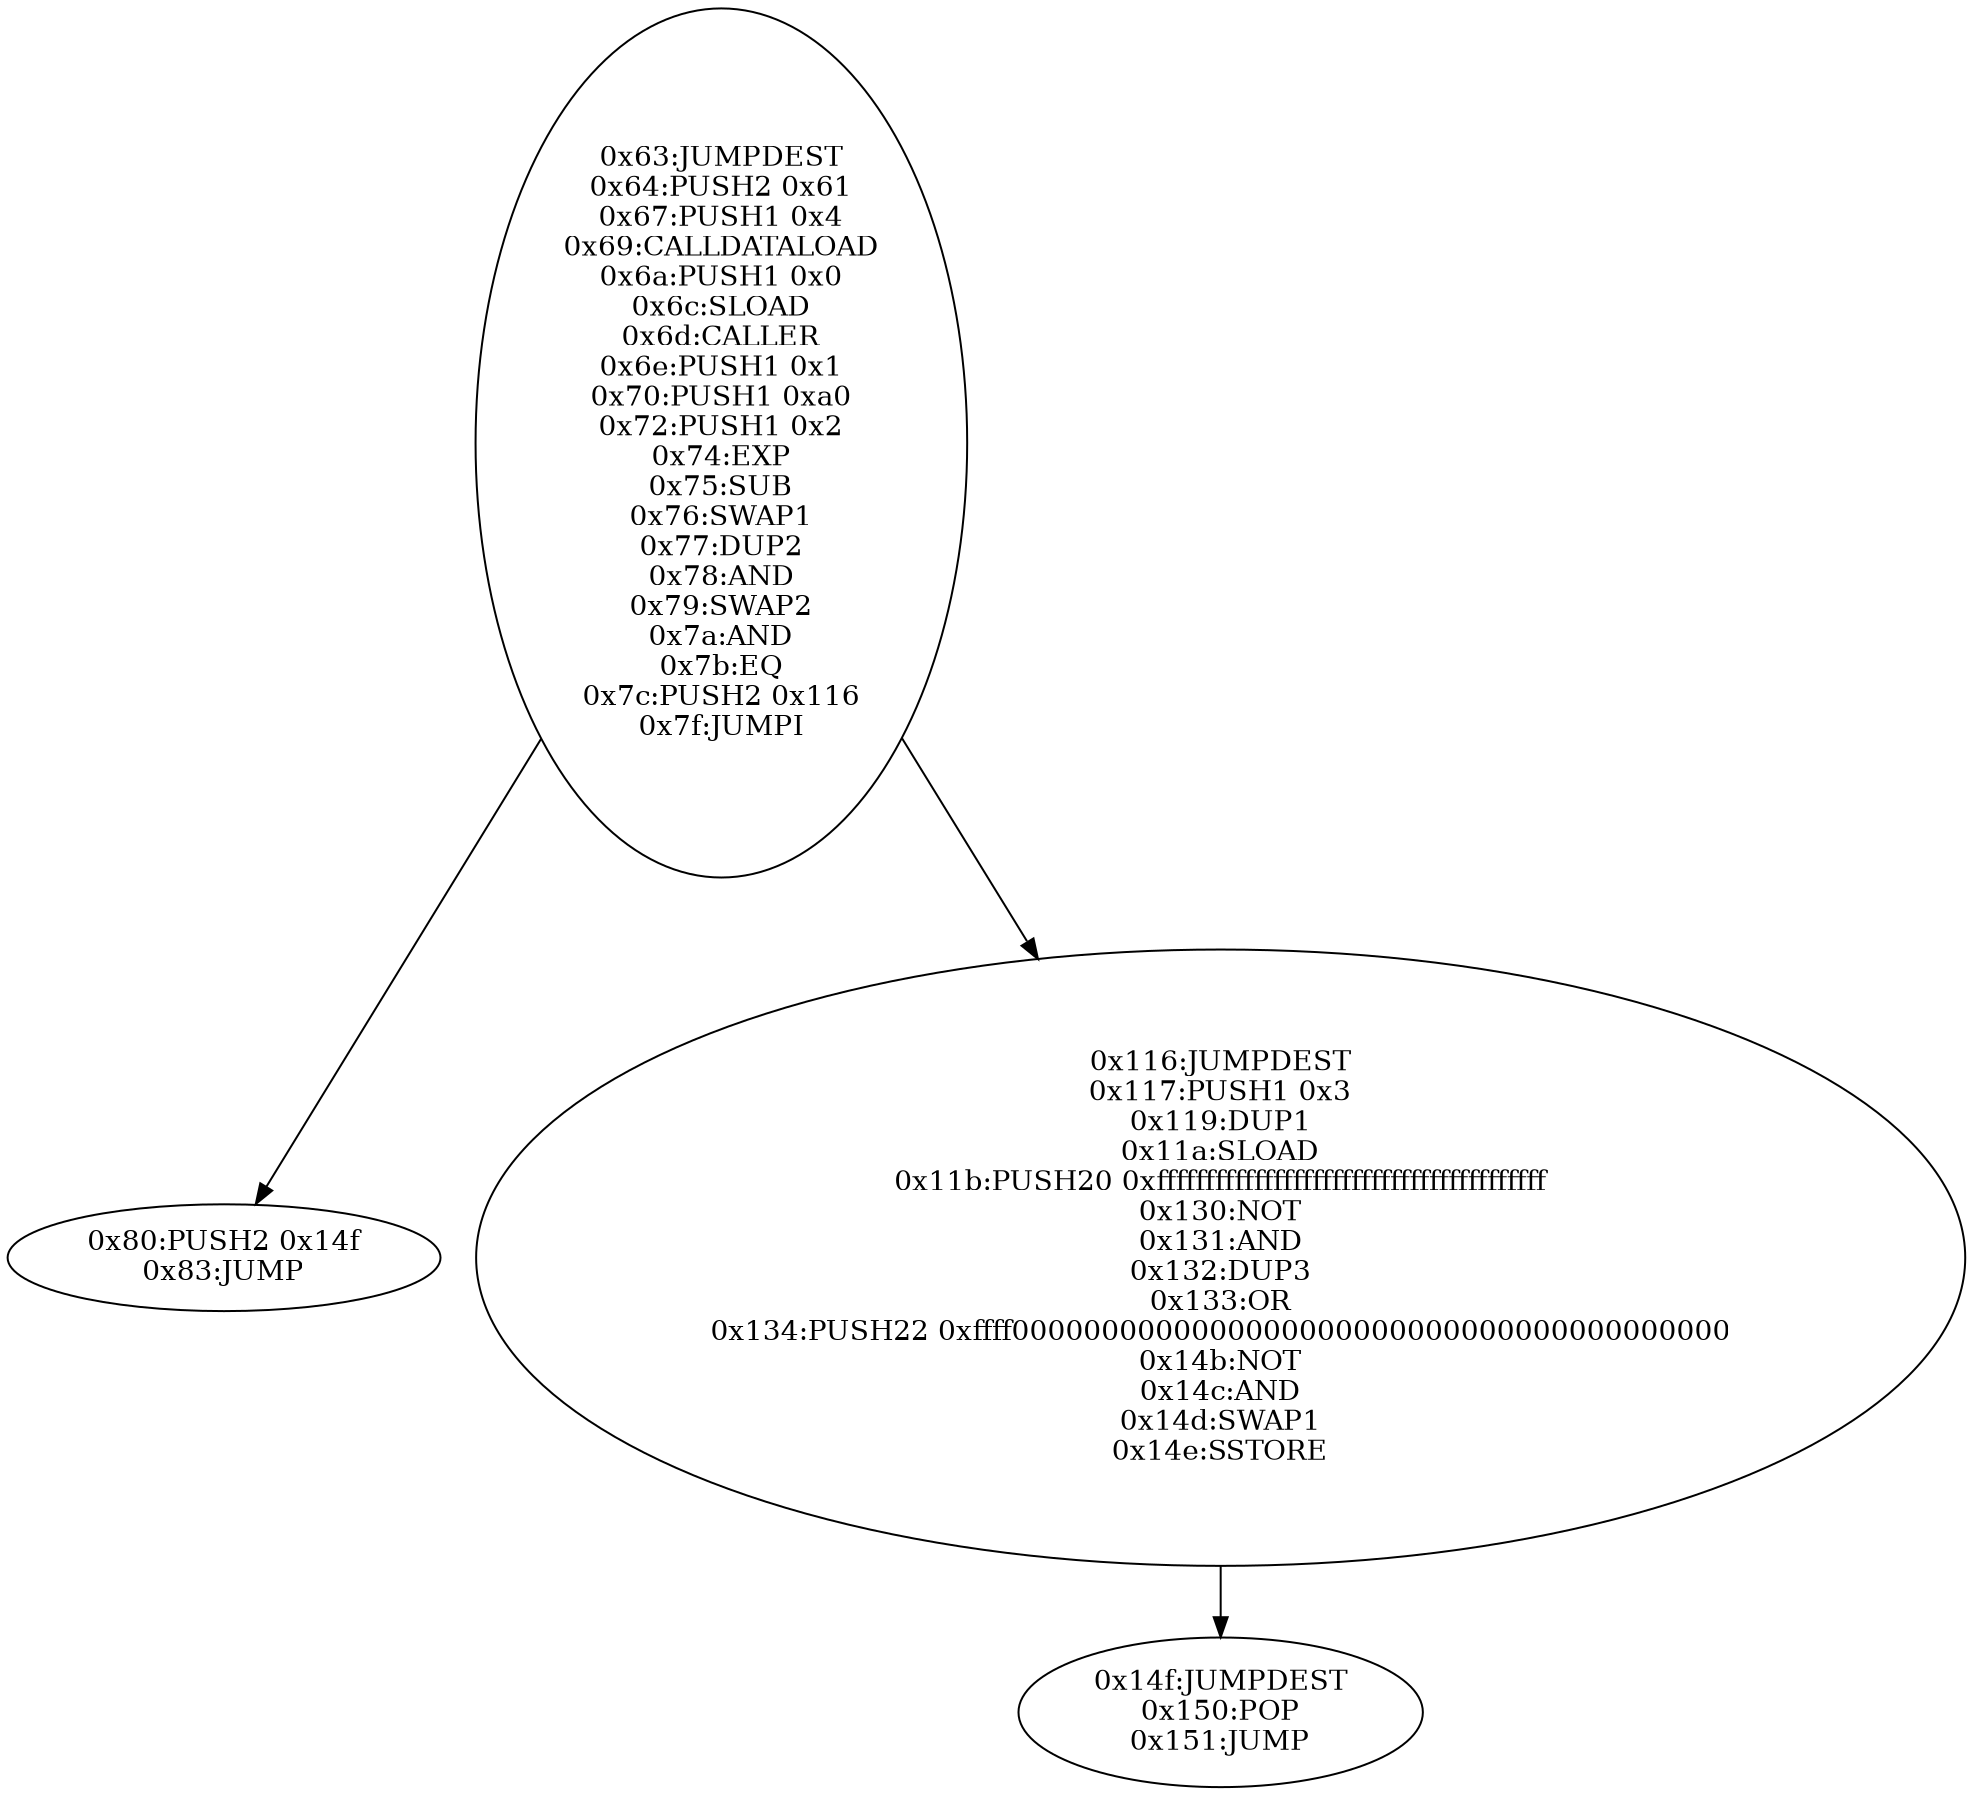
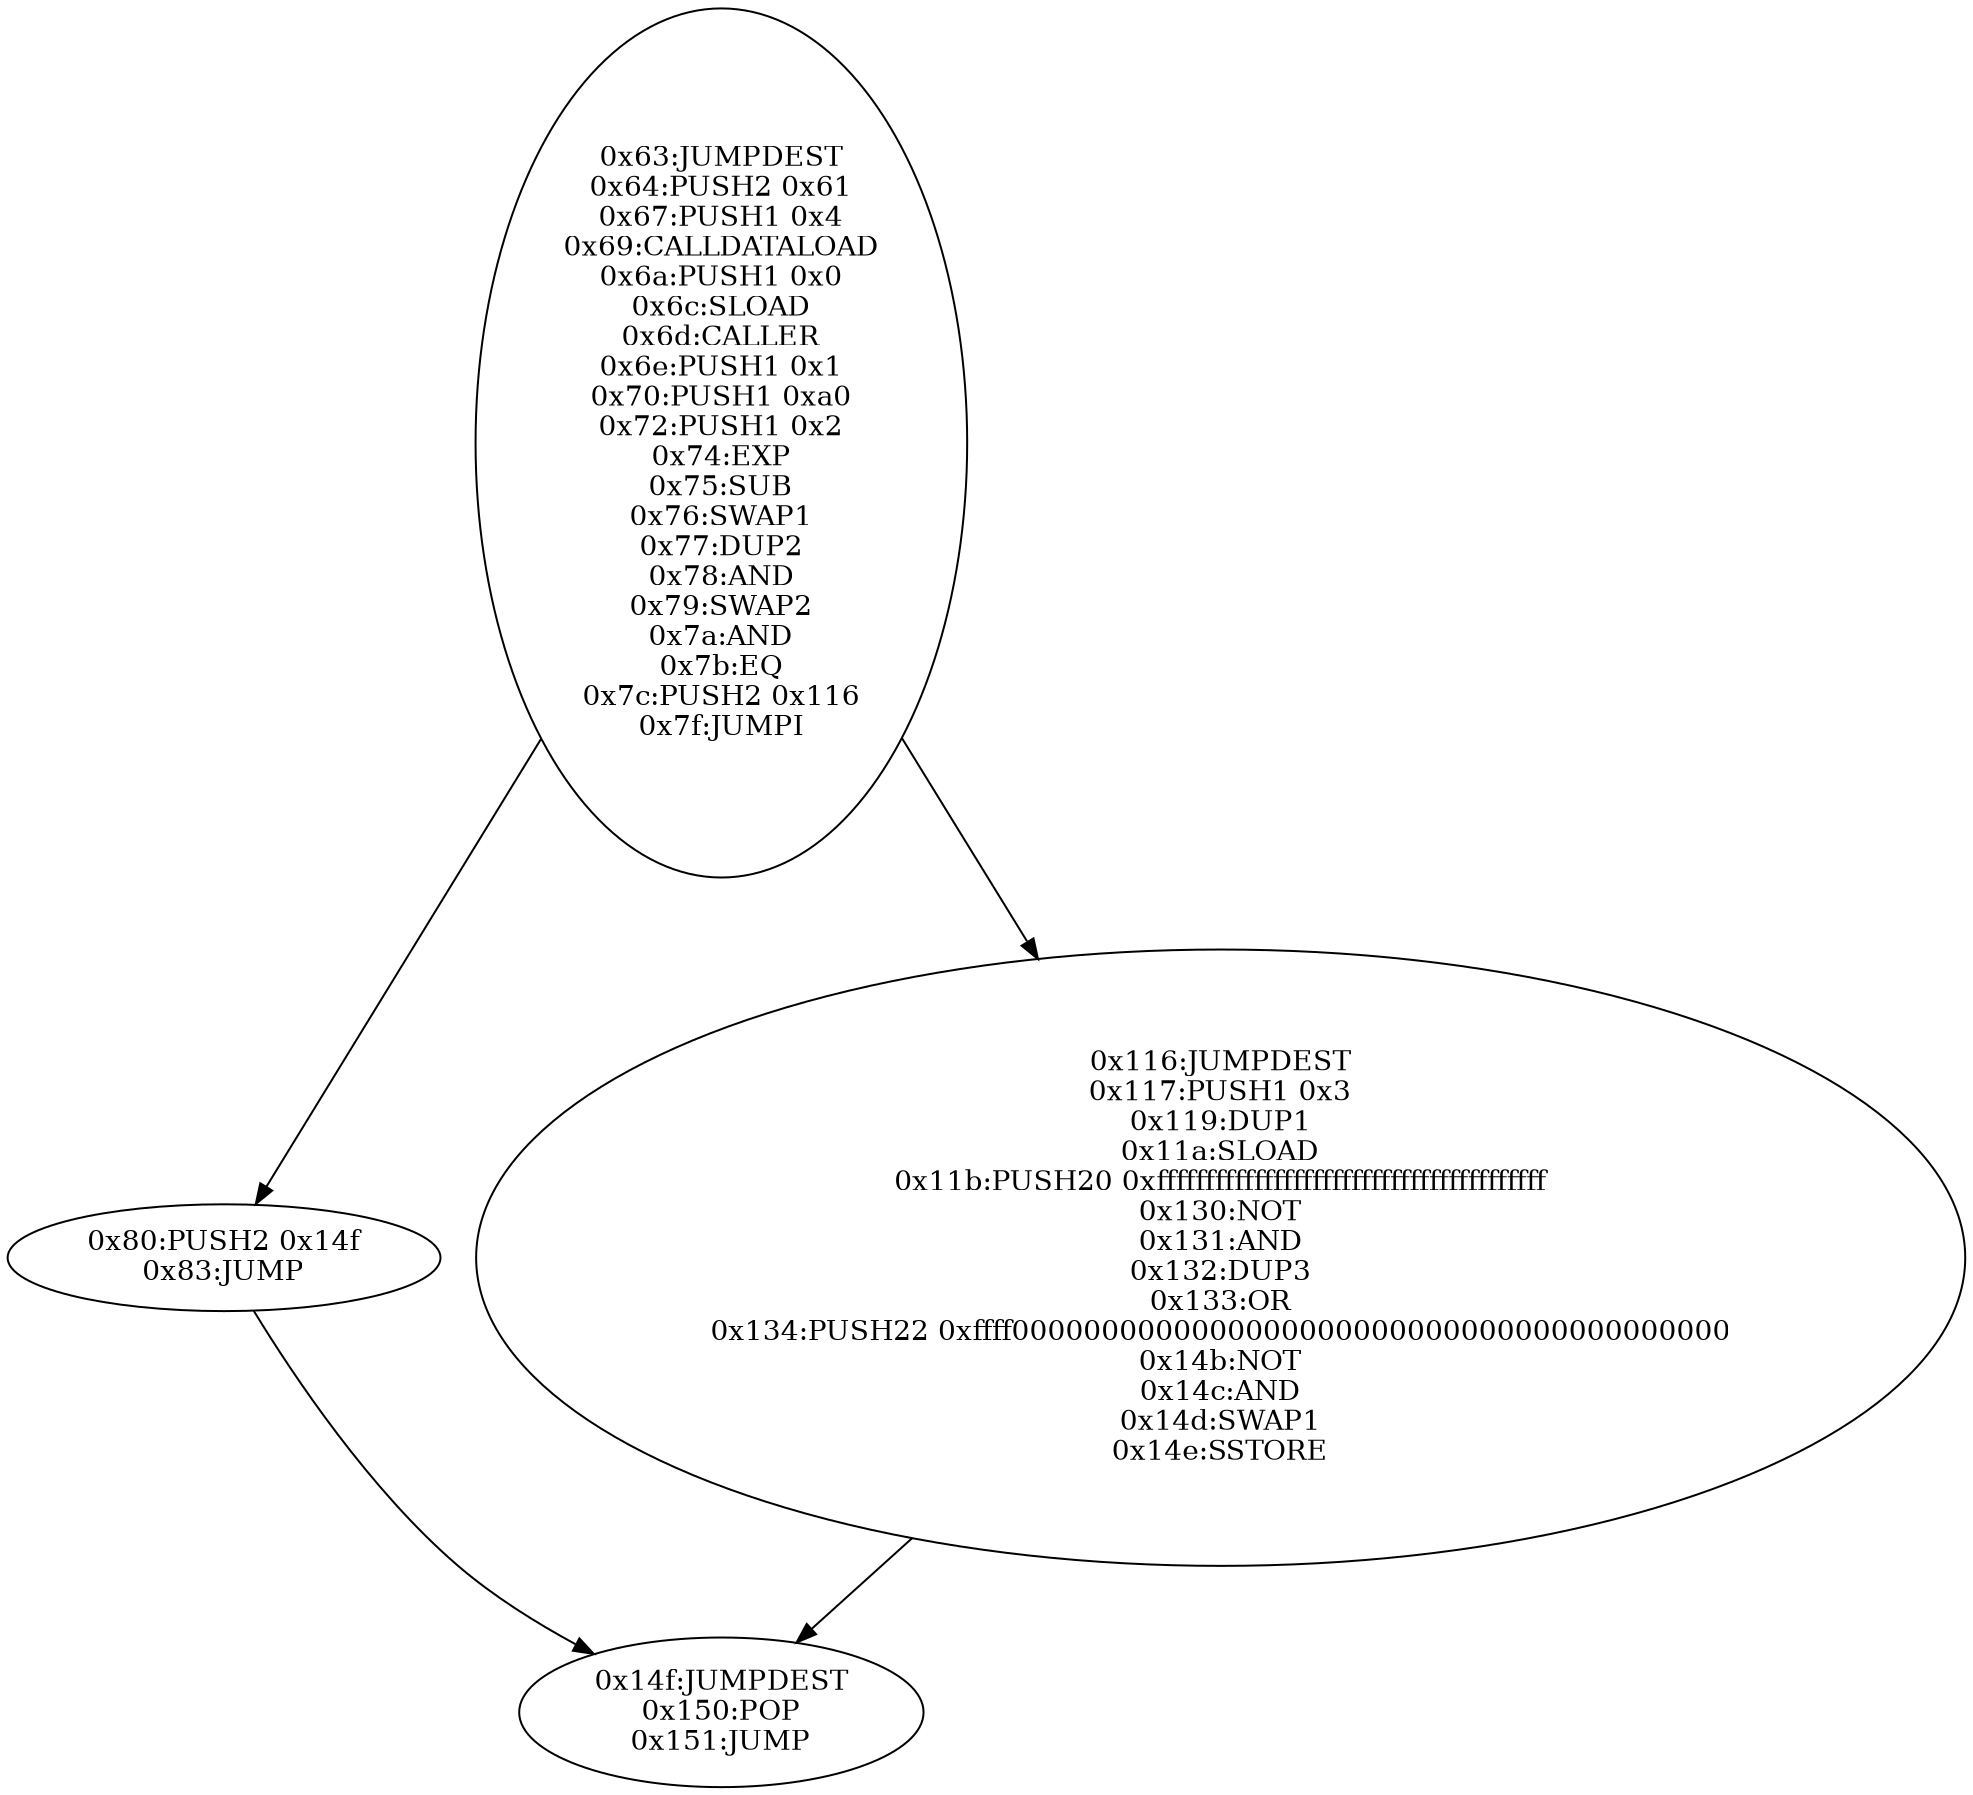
edge "0x80:PUSH2 0x14f 0x83:JUMP" -> "0x14f:JUMPDEST 0x150:POP 0x151:JUMP": added
